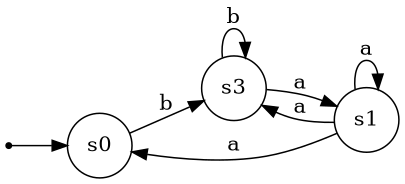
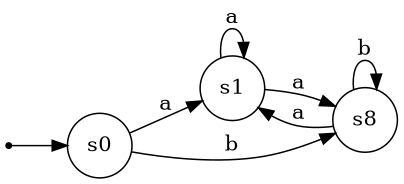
node "s3": label "s3" -> "s8"
edge "s1" -> "s0": reversed
